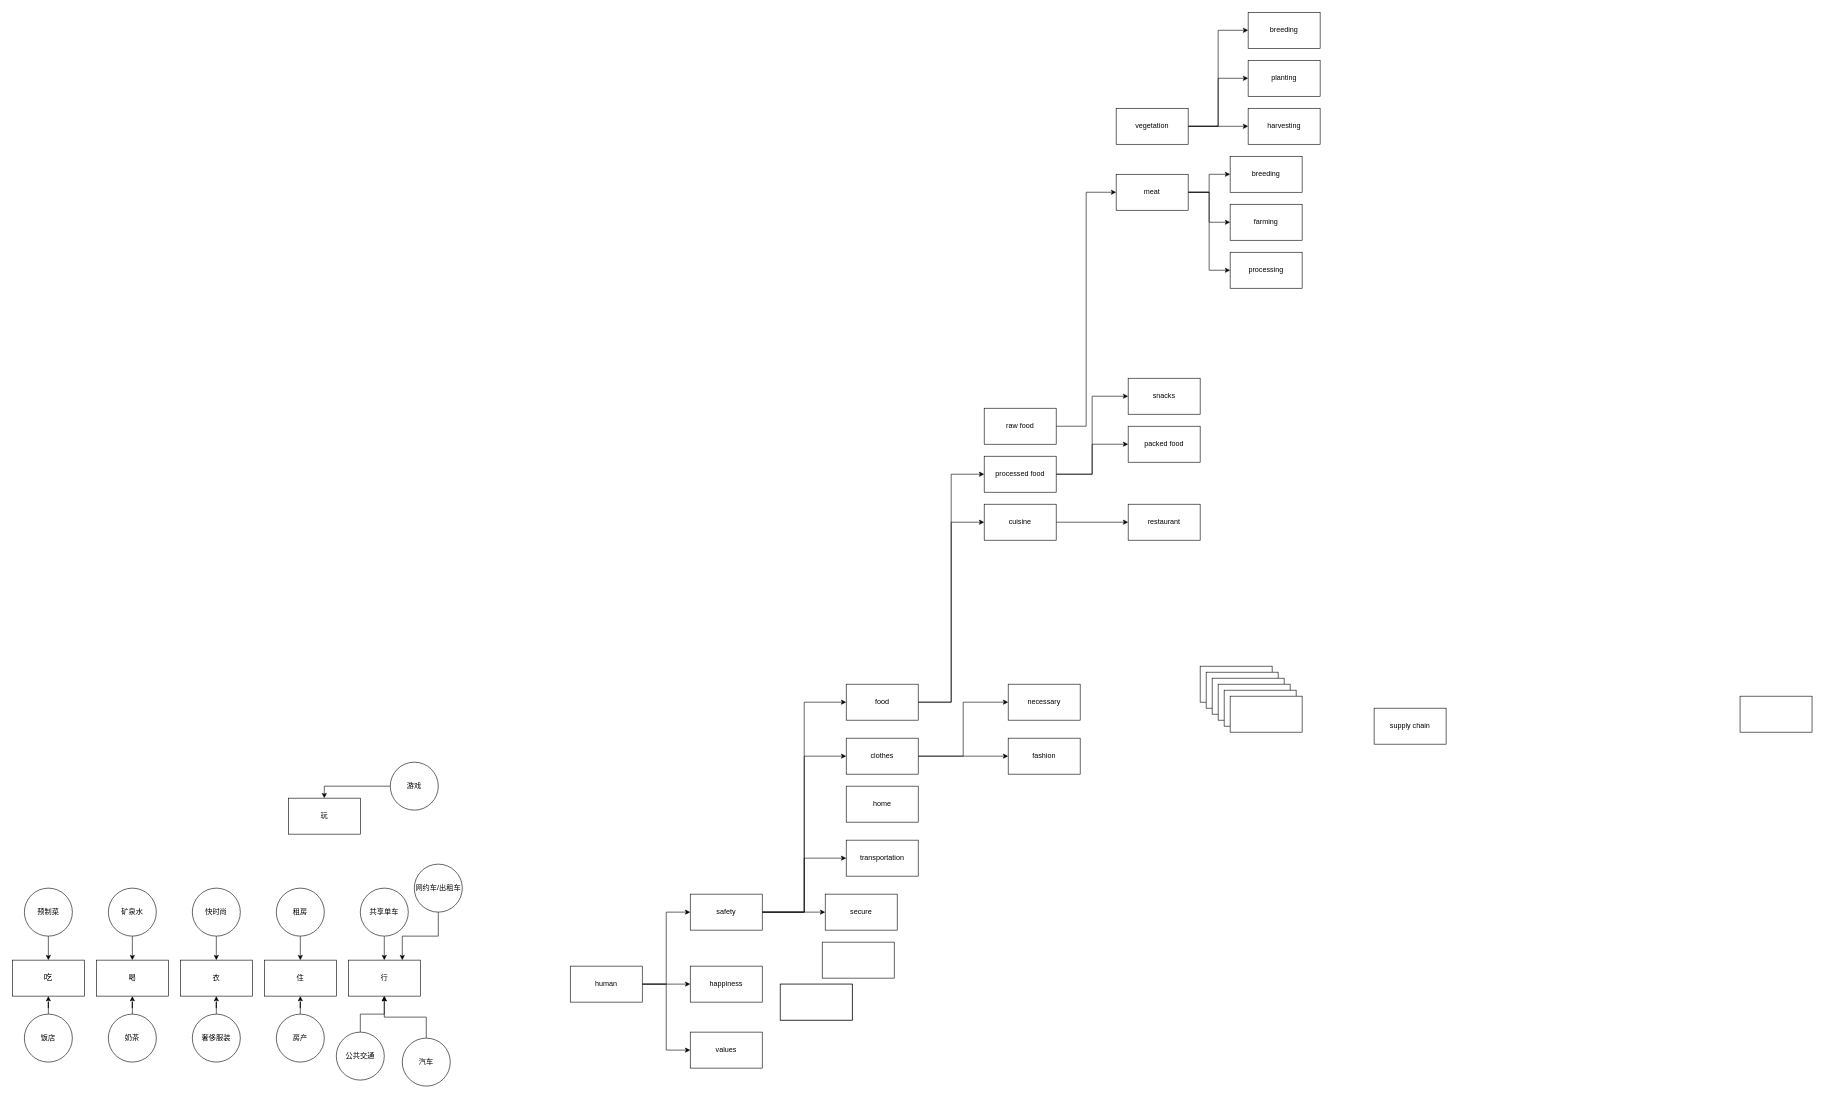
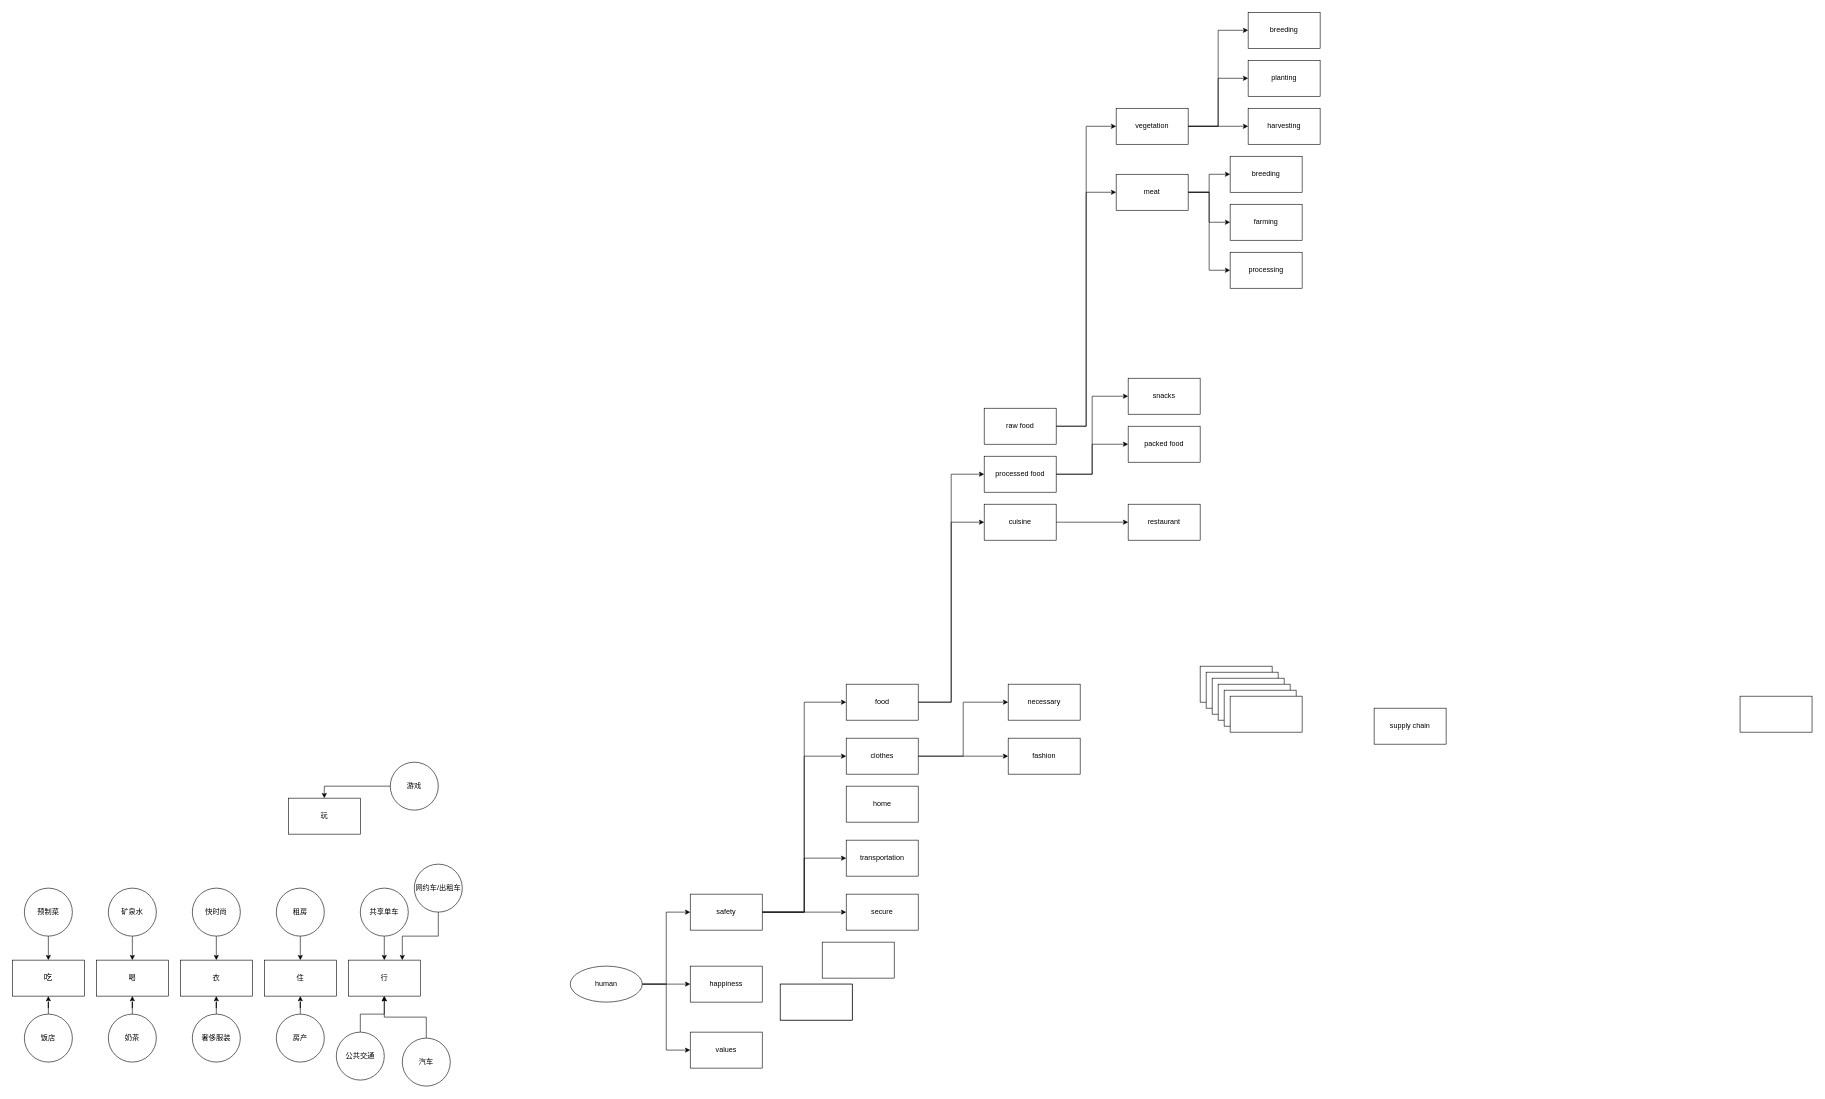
edge "raw food" -> "vegetation": added
node "secure": moved (861, 912) -> (882, 912)
node "human": shape rectangle -> ellipse
